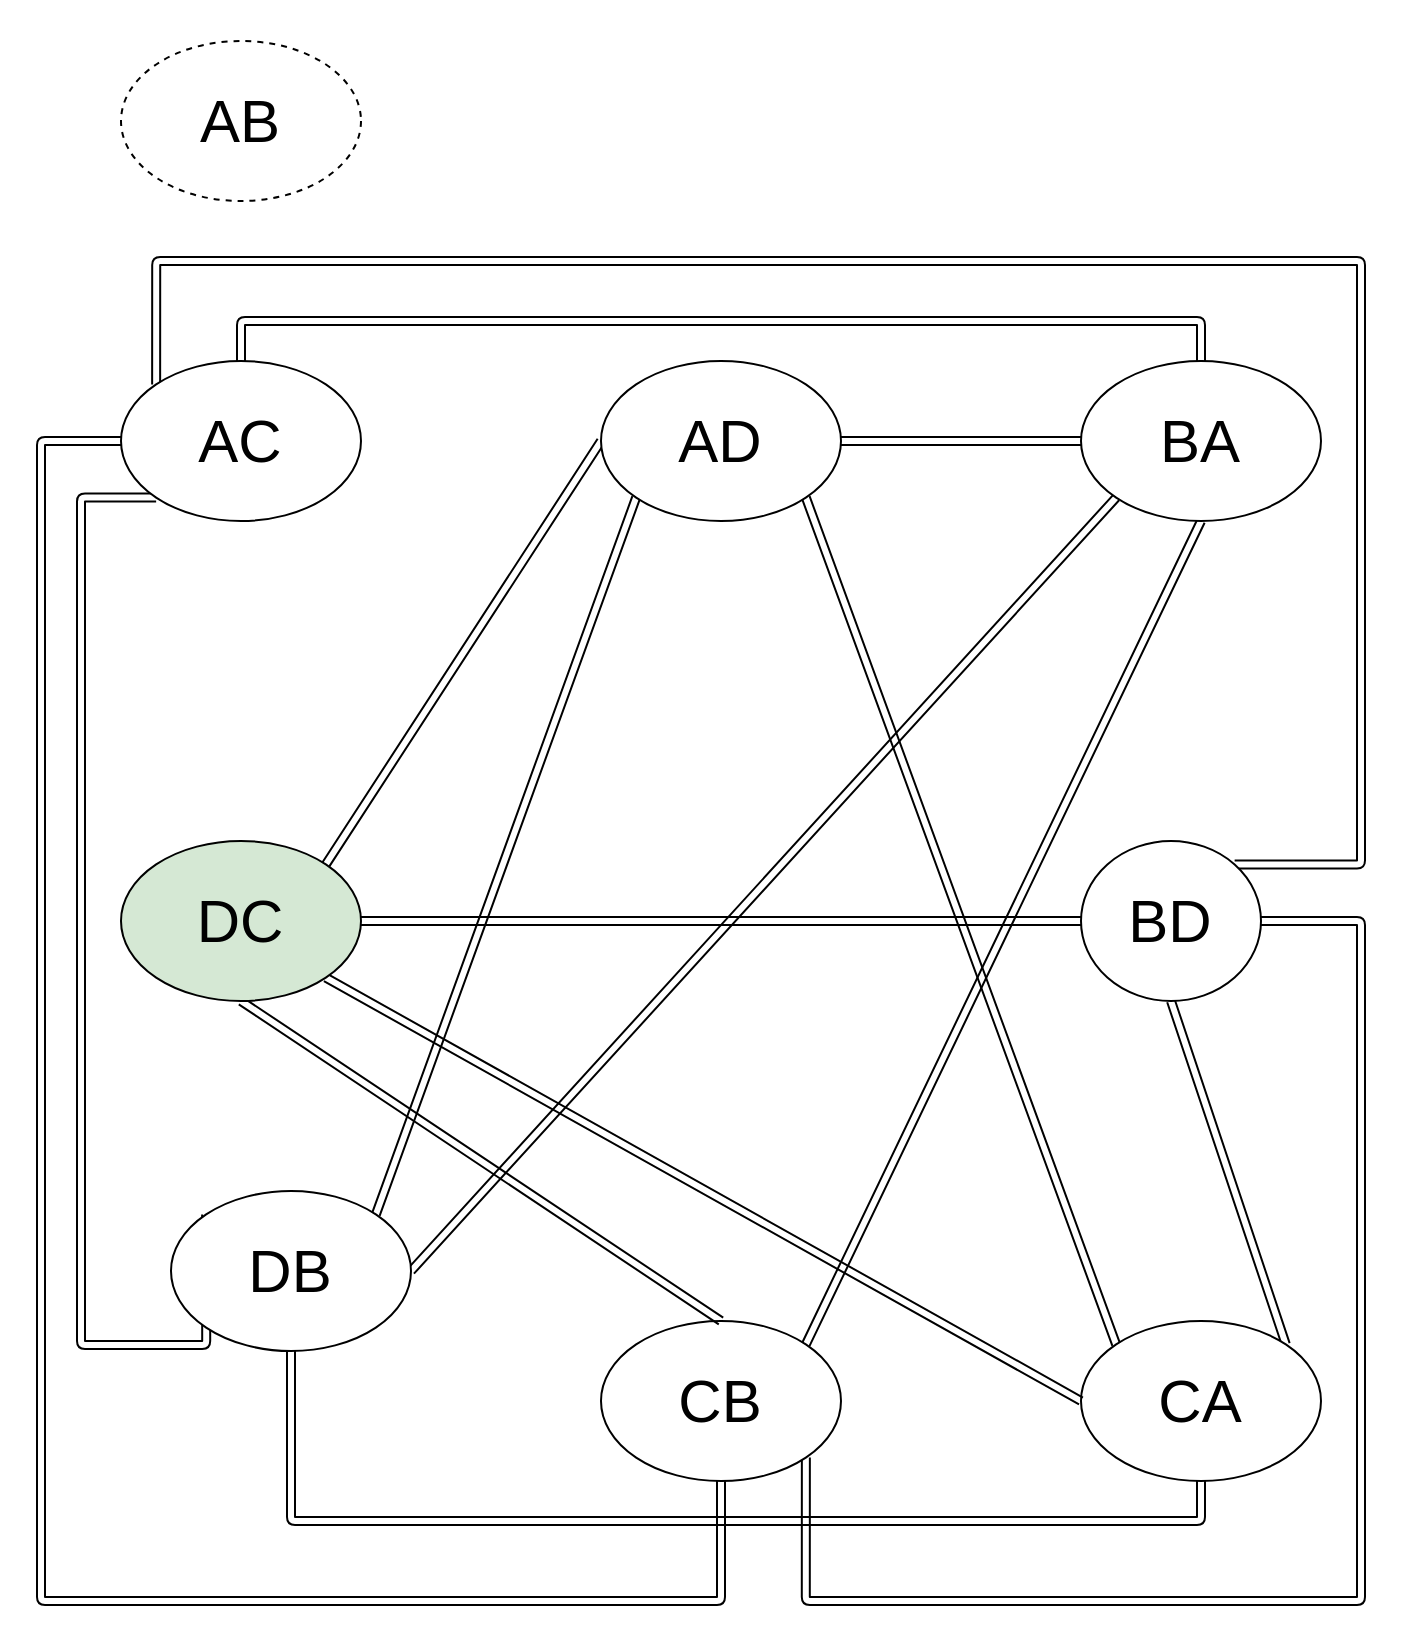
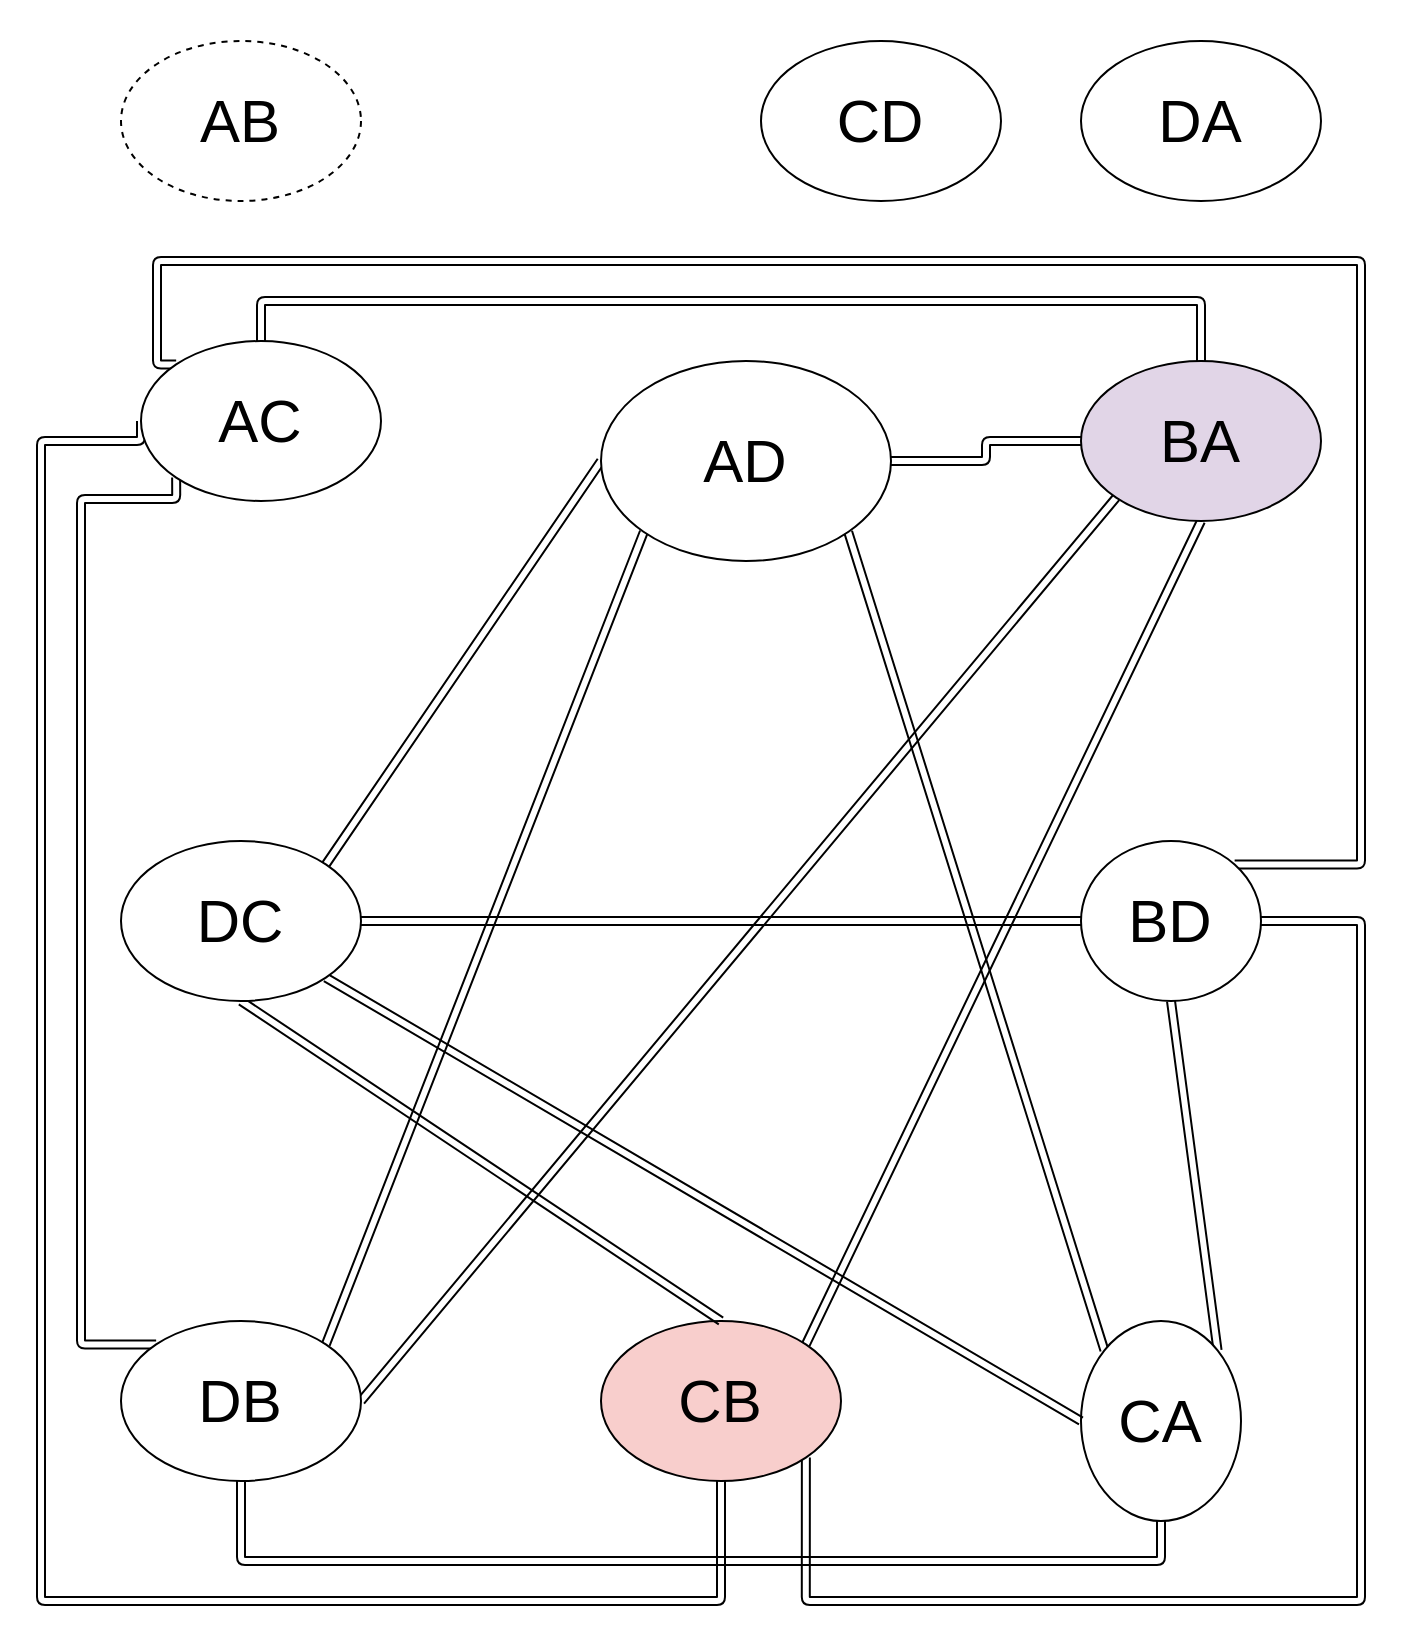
node "CD": added
node "DA": added
node "AC": moved (241, 441) -> (261, 421)
node "AD": size 240x160 -> 290x200
node "BA": fillcolor #ffffff -> #e1d5e7
node "DC": fillcolor #d5e8d4 -> #ffffff
node "DB": moved (291, 1271) -> (241, 1401)
node "CB": fillcolor #ffffff -> #f8cecc
node "CA": size 240x160 -> 160x200
